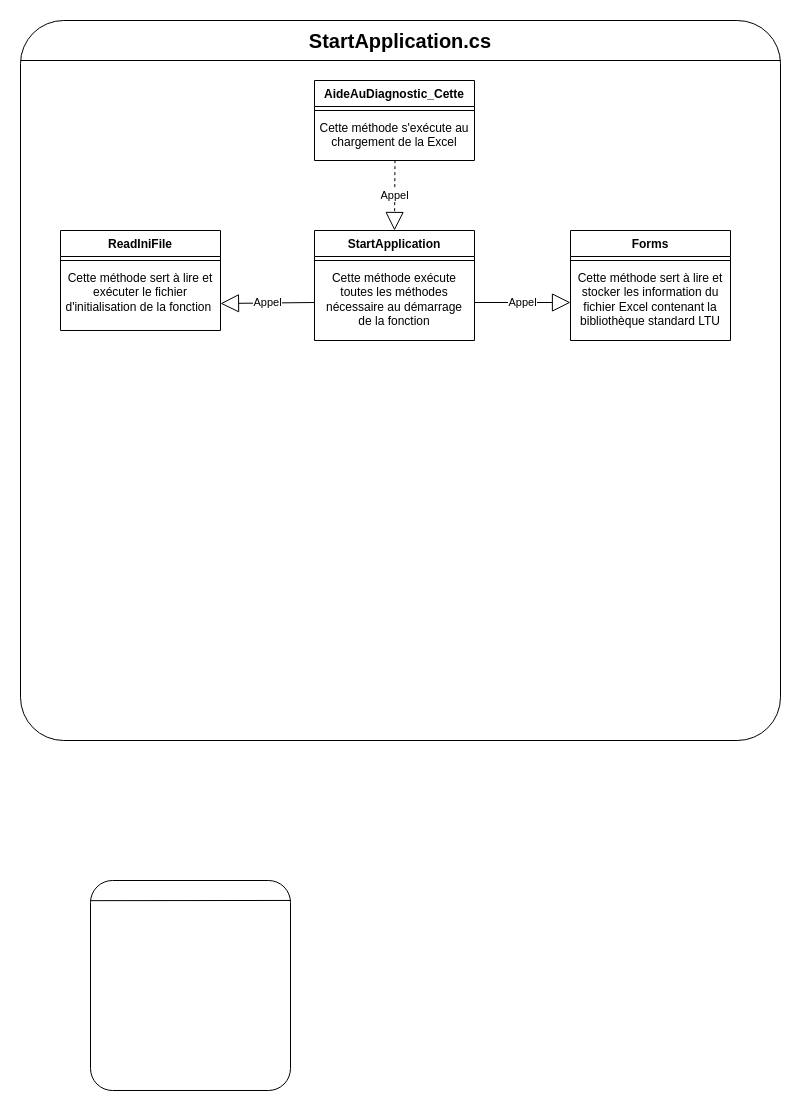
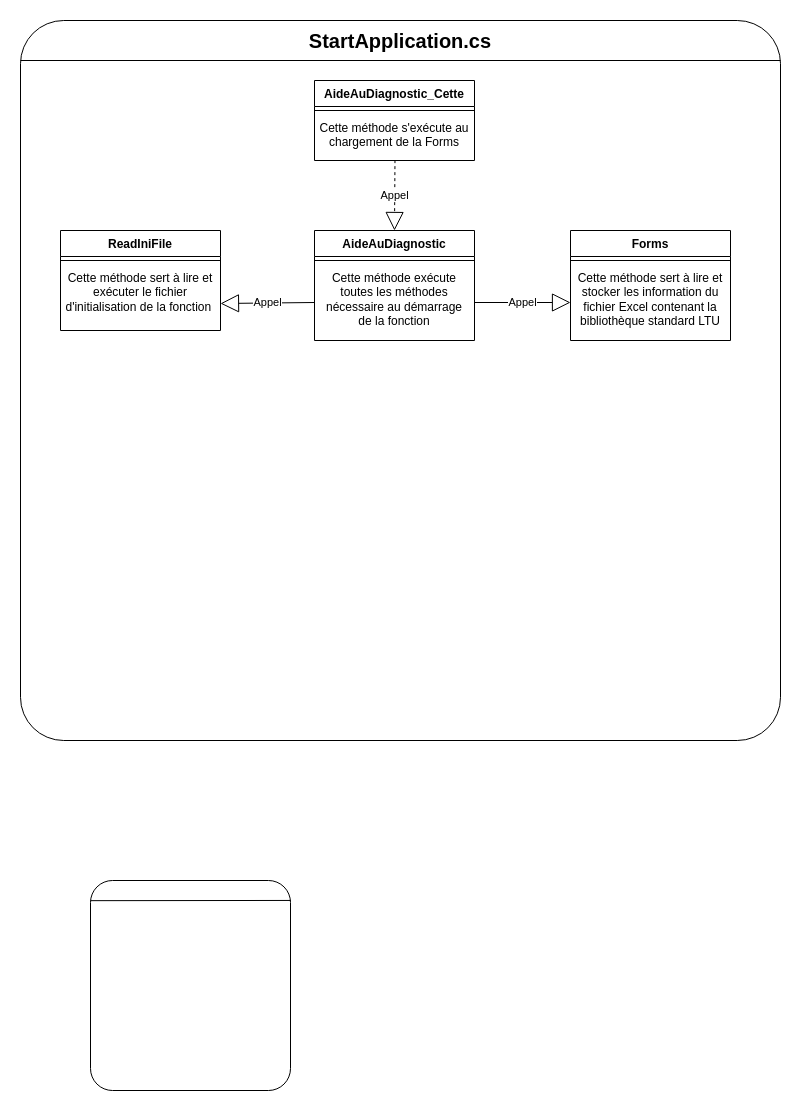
node "Cette méthode s'exécute au chargement de la Excel": label "Cette méthode s'exécute au chargement de la Excel" -> "Cette méthode s'exécute au chargement de la Forms"
node "StartApplication": label "StartApplication" -> "AideAuDiagnostic"
